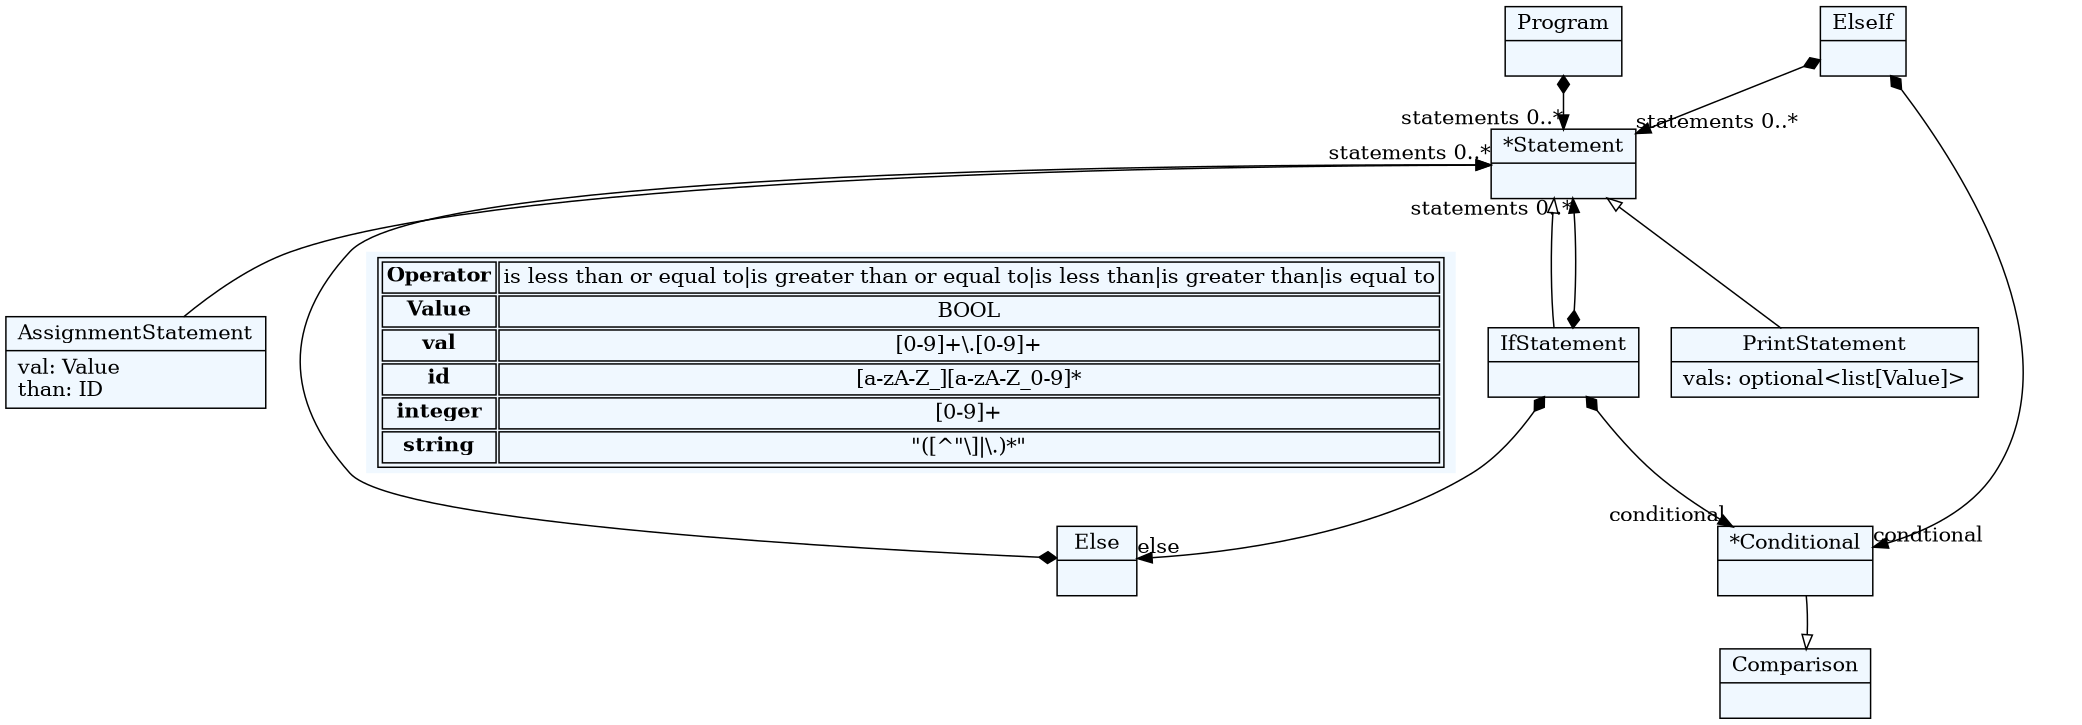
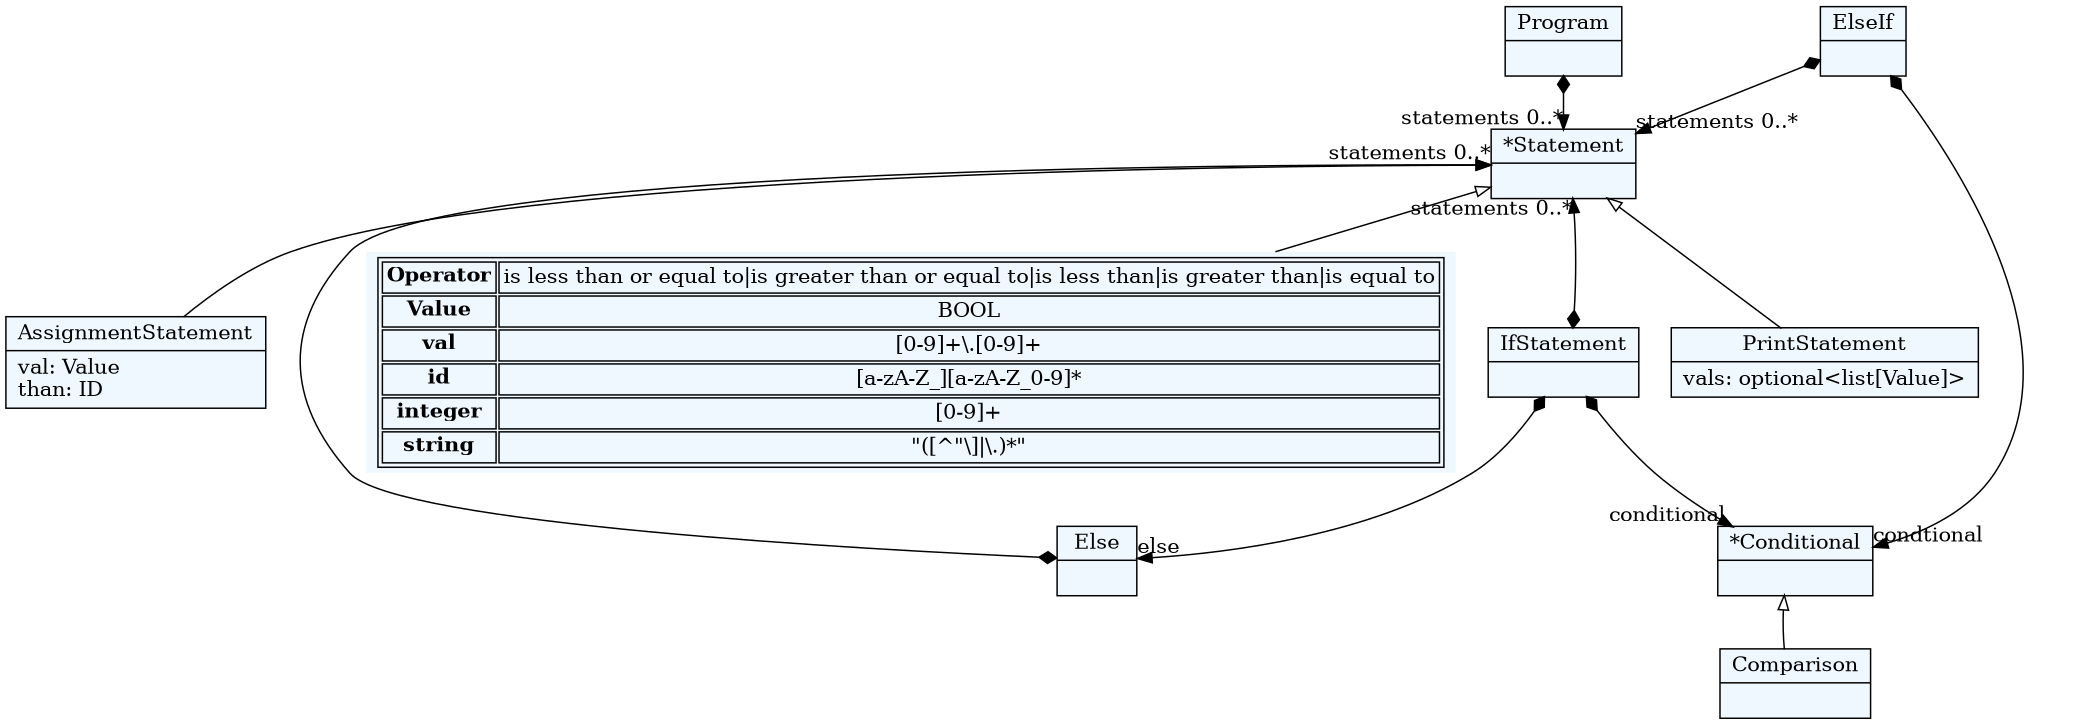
edge "IfStatement" -> "*Statement": now "Operator" -> "*Statement"
edge "*Conditional" -> "Comparison": reversed
